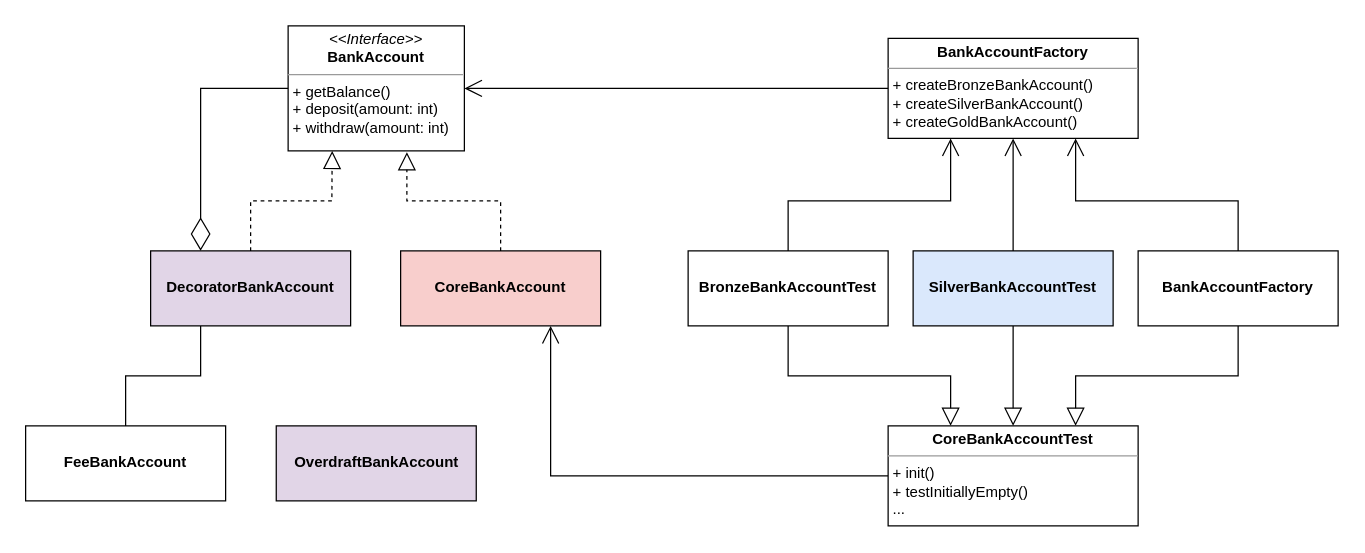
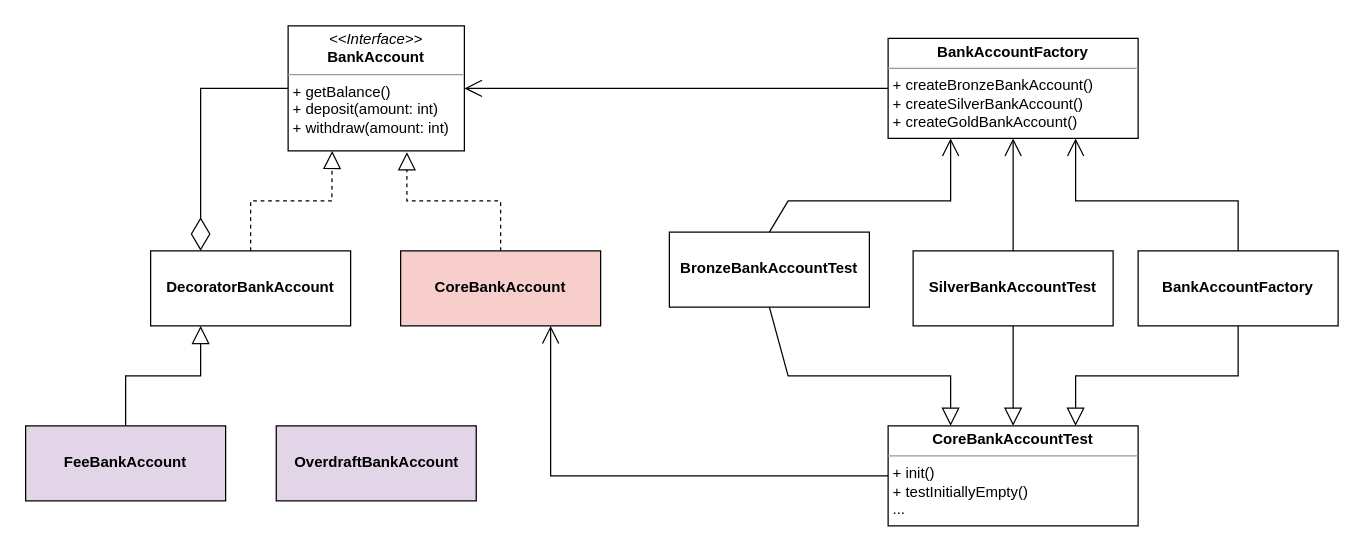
node "DecoratorBankAccount": fillcolor #e1d5e7 -> #ffffff
node "BronzeBankAccountTest": moved (788, 288) -> (769, 269)
node "SilverBankAccountTest": fillcolor #dae8fc -> #ffffff
edge "DecoratorBankAccount" -- "FeeBankAccount": arrowhead none -> block
node "FeeBankAccount": fillcolor #ffffff -> #e1d5e7
